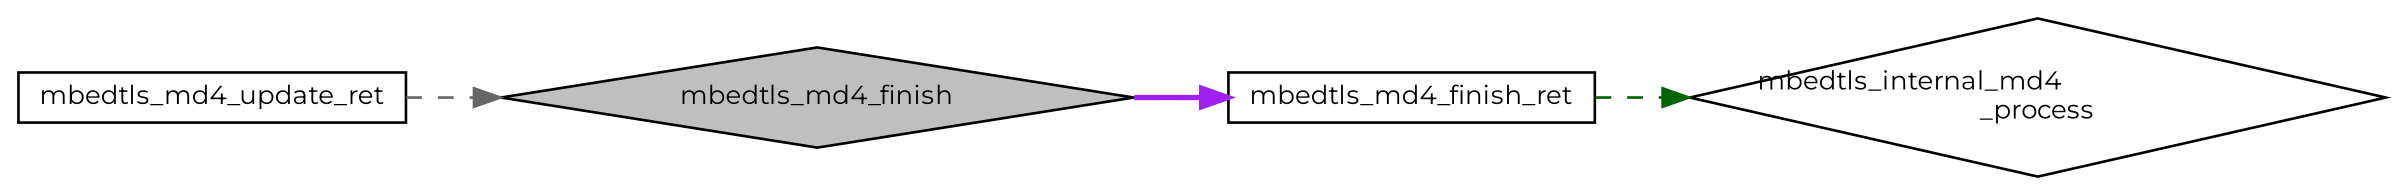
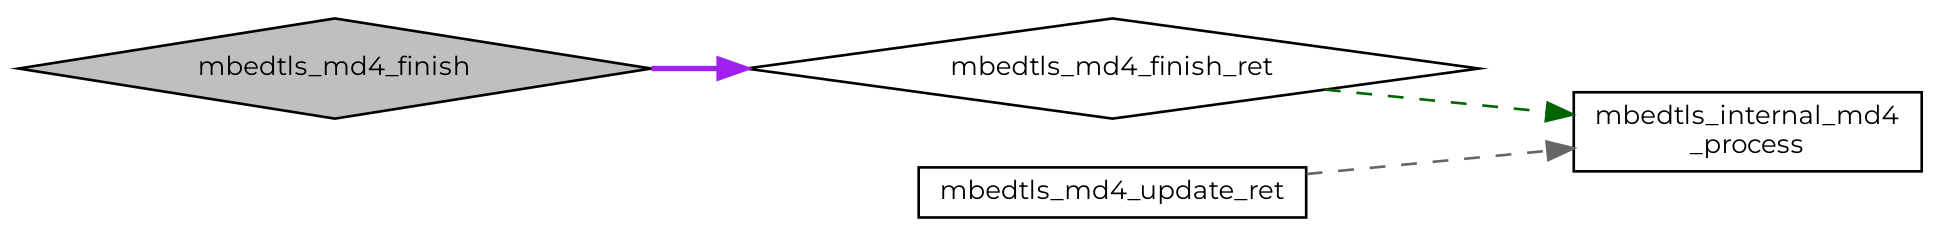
edge "mbedtls_md4_update_ret" -> "mbedtls_md4_finish": now "mbedtls_md4_update_ret" -> "mbedtls_internal_md4 _process"
node "mbedtls_md4_finish_ret": shape box -> diamond
node "mbedtls_internal_md4 _process": shape diamond -> box
